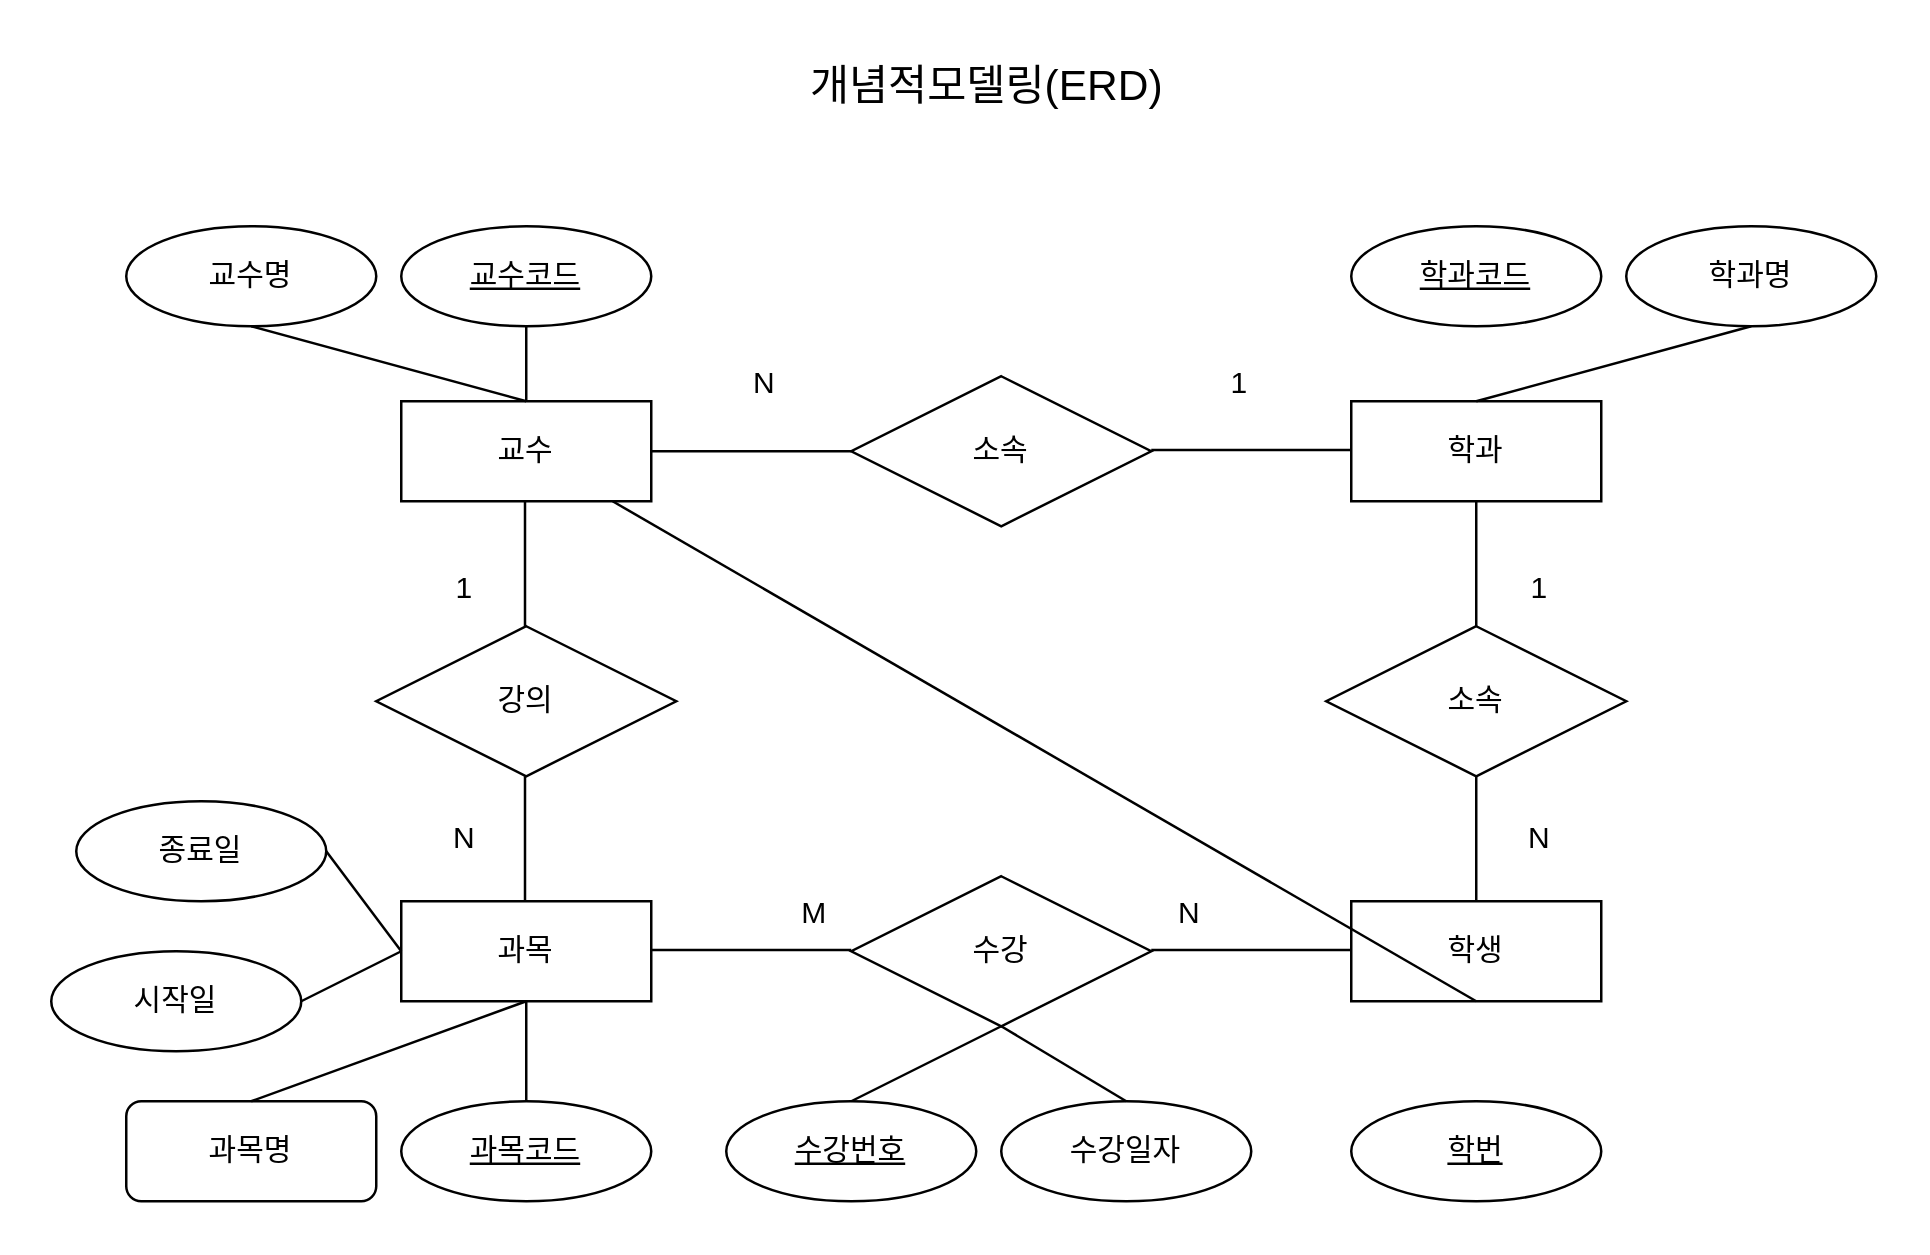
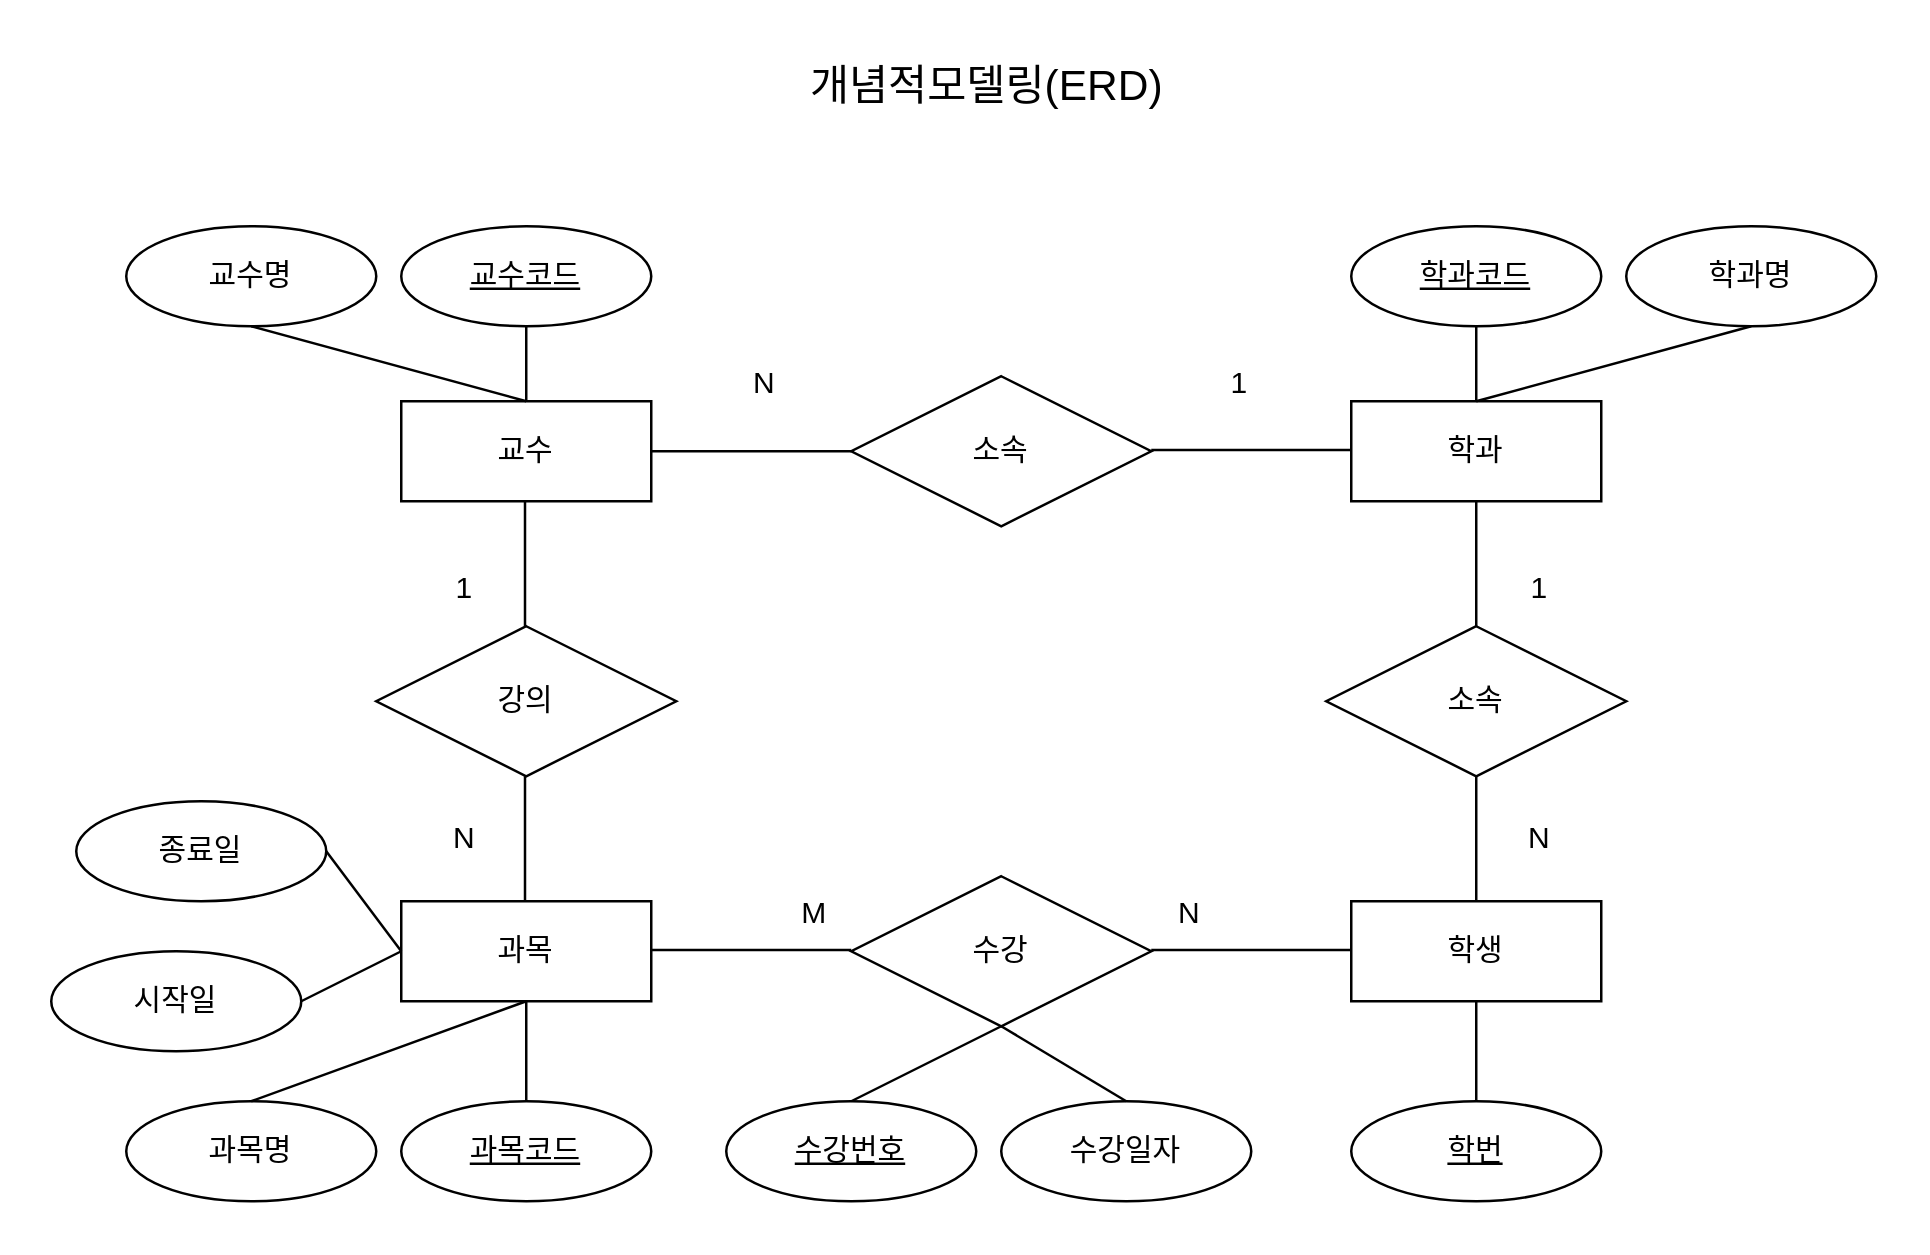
edge "학과코드" -- "학과": added
edge "교수" -- "학생": now "학번" -- "학생"
node "과목명": shape rounded rectangle -> ellipse
